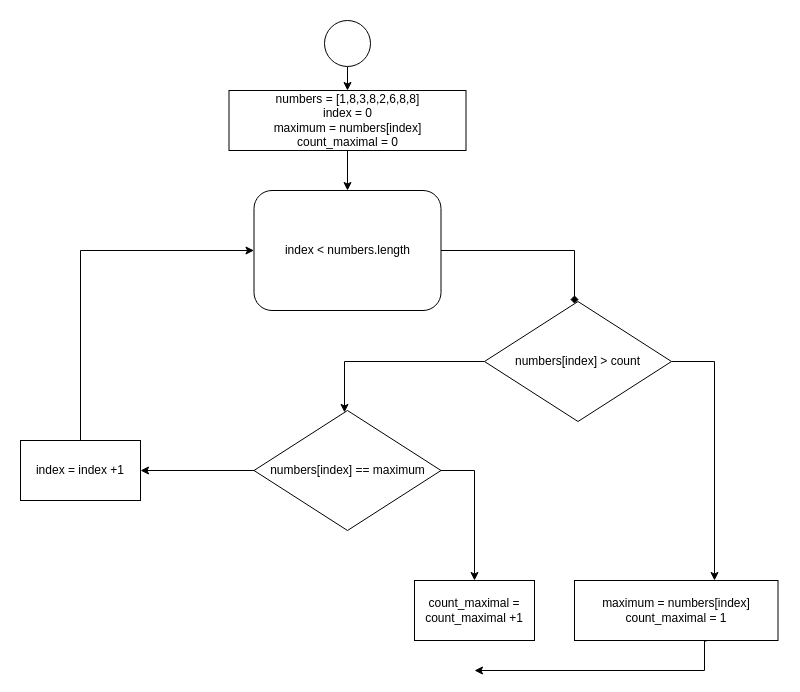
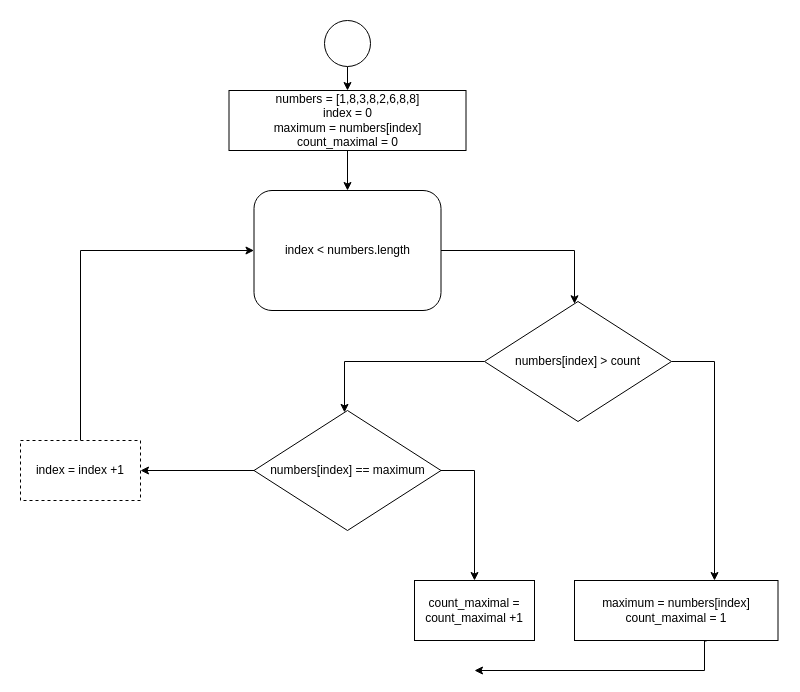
edge "index < numbers.length" -> "numbers[index] > count": arrowhead diamond -> classic
node "index = index +1": style solid -> dashed
